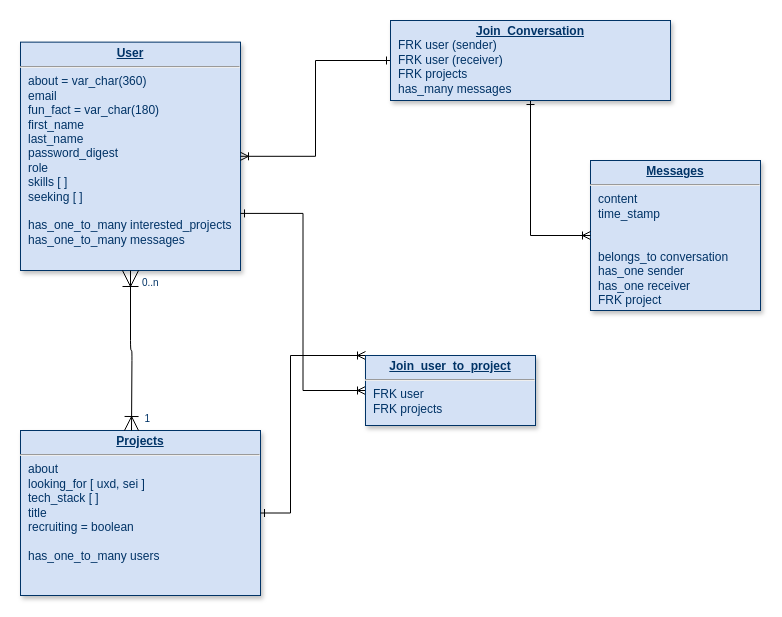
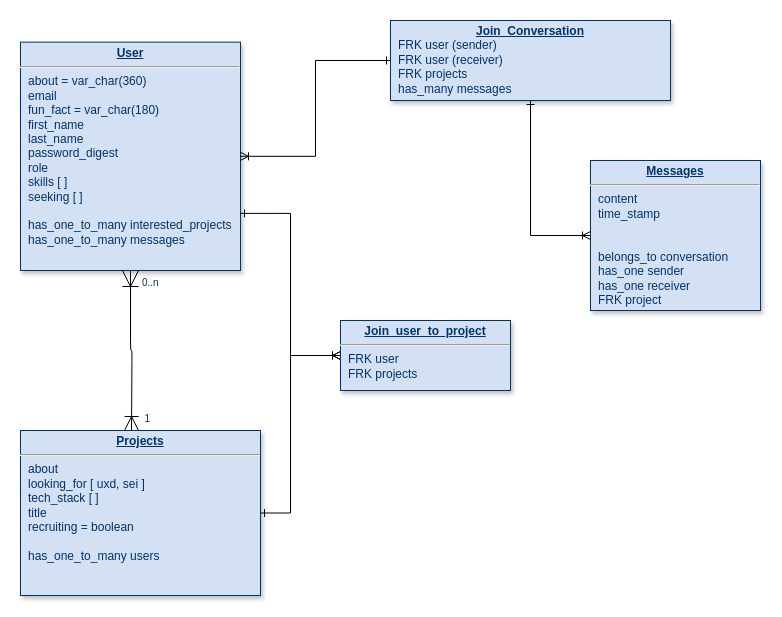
node "Join_user_to_project FRK user FRK projects": moved (451, 391) -> (426, 356)
